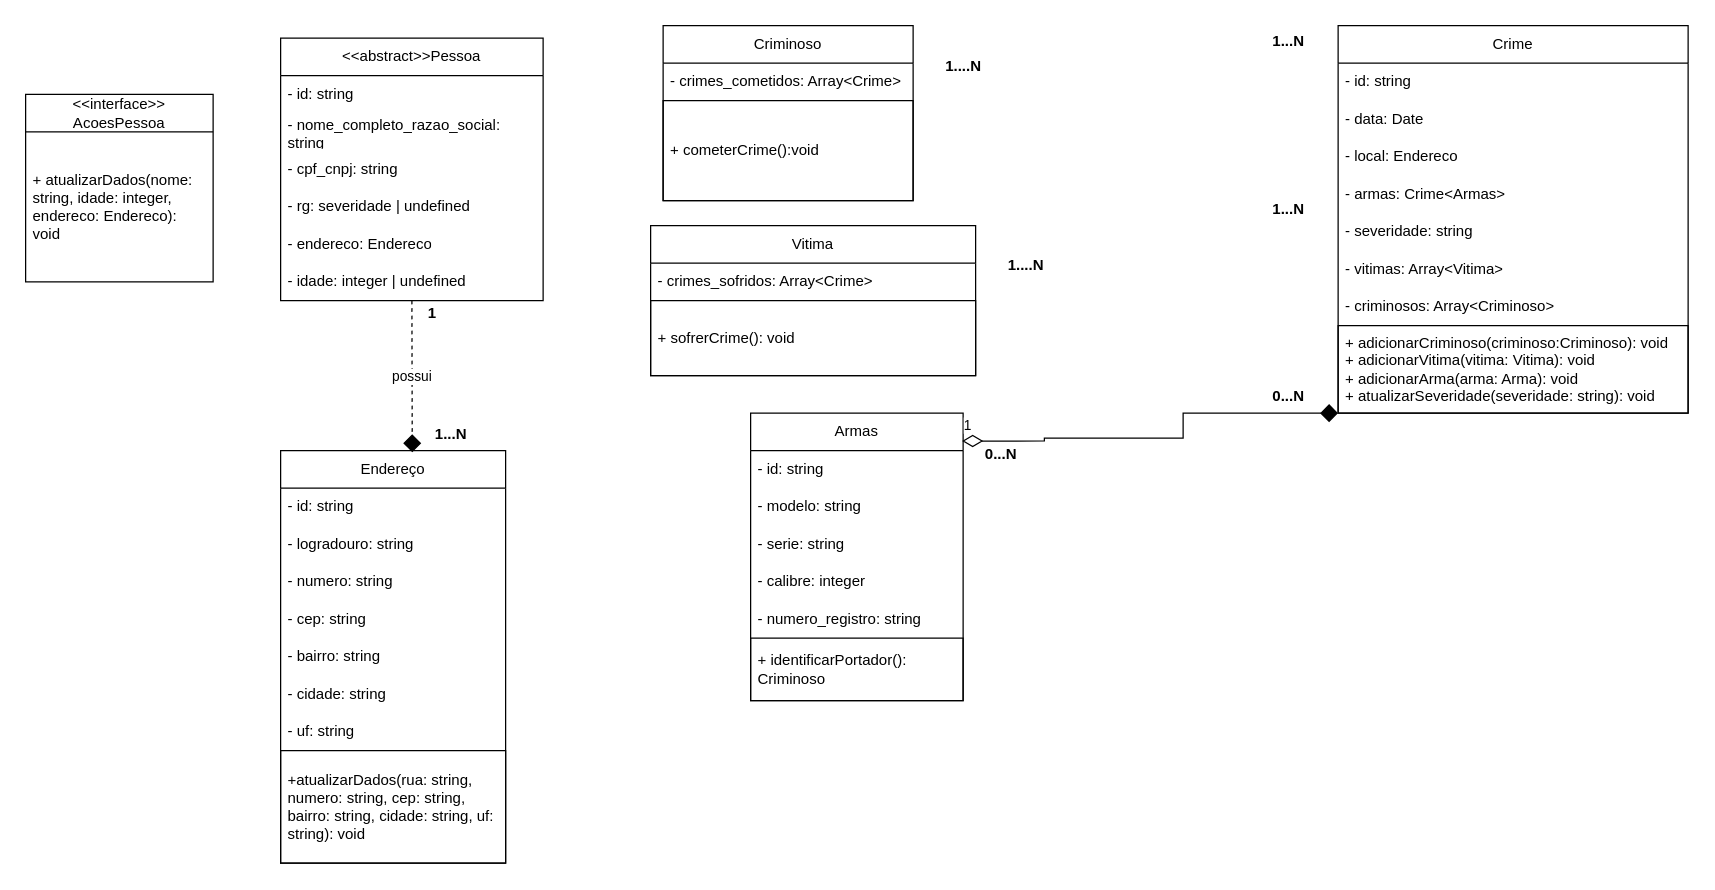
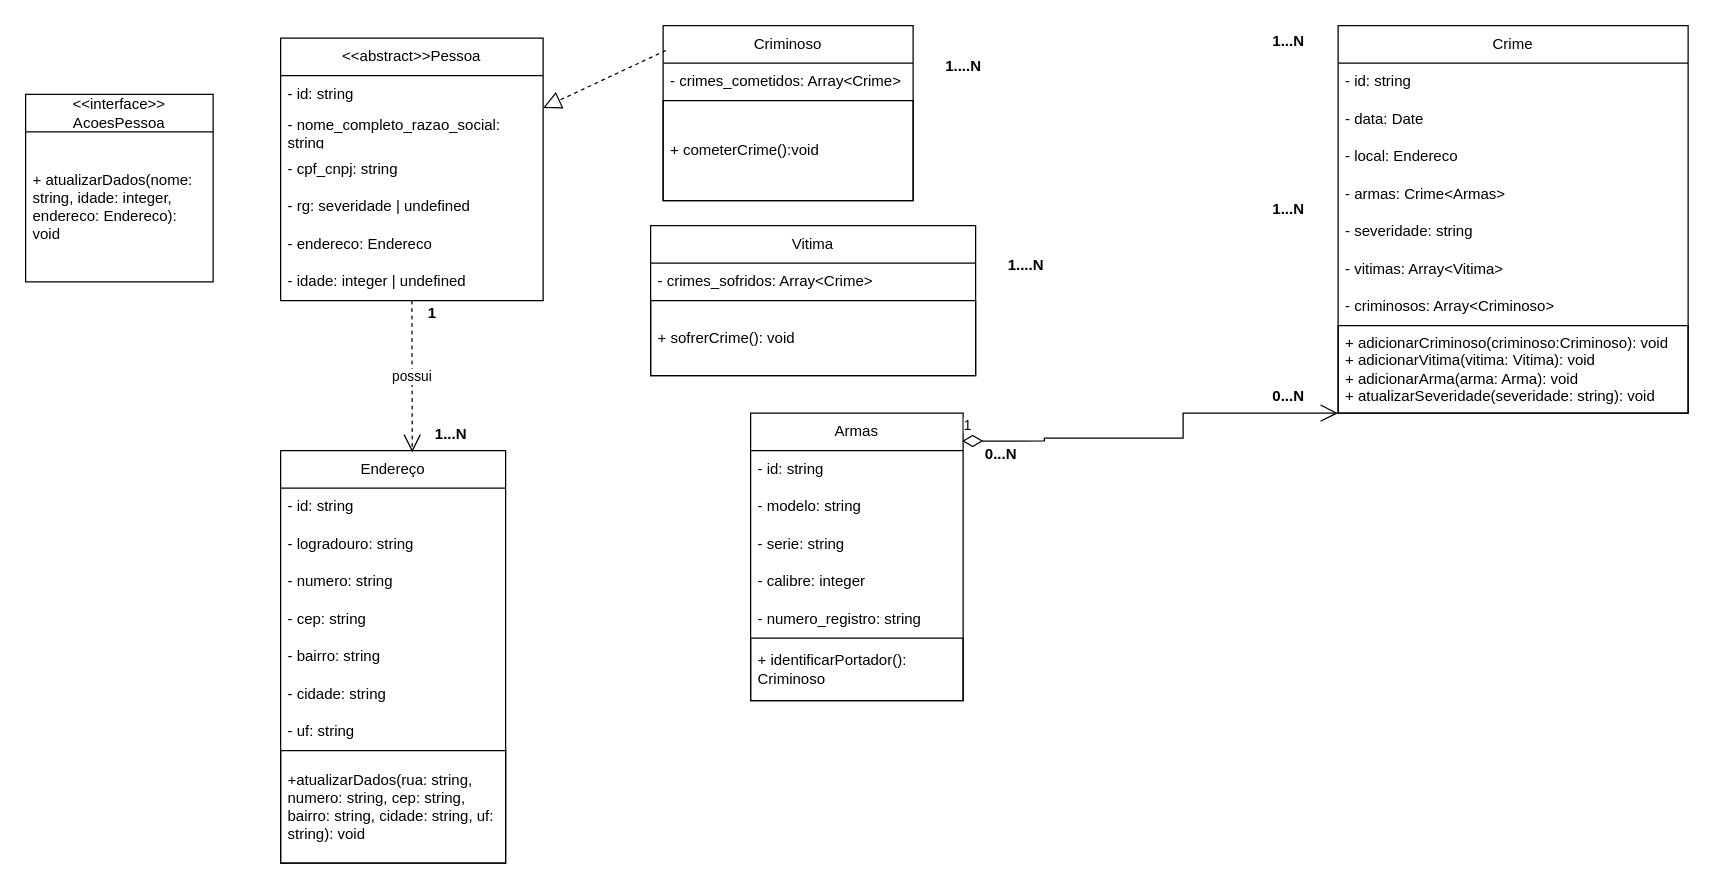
edge "Criminoso" -> "<<abstract>>Pessoa": added
edge "Crime" -- "Armas": arrowhead diamond -> open
edge "- idade: integer | undefined" -> "Endereço": arrowhead diamond -> open
